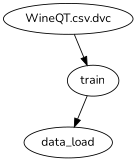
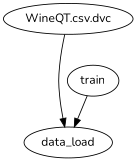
edge "WineQT.csv.dvc" -> "train": now "WineQT.csv.dvc" -> "data_load"
